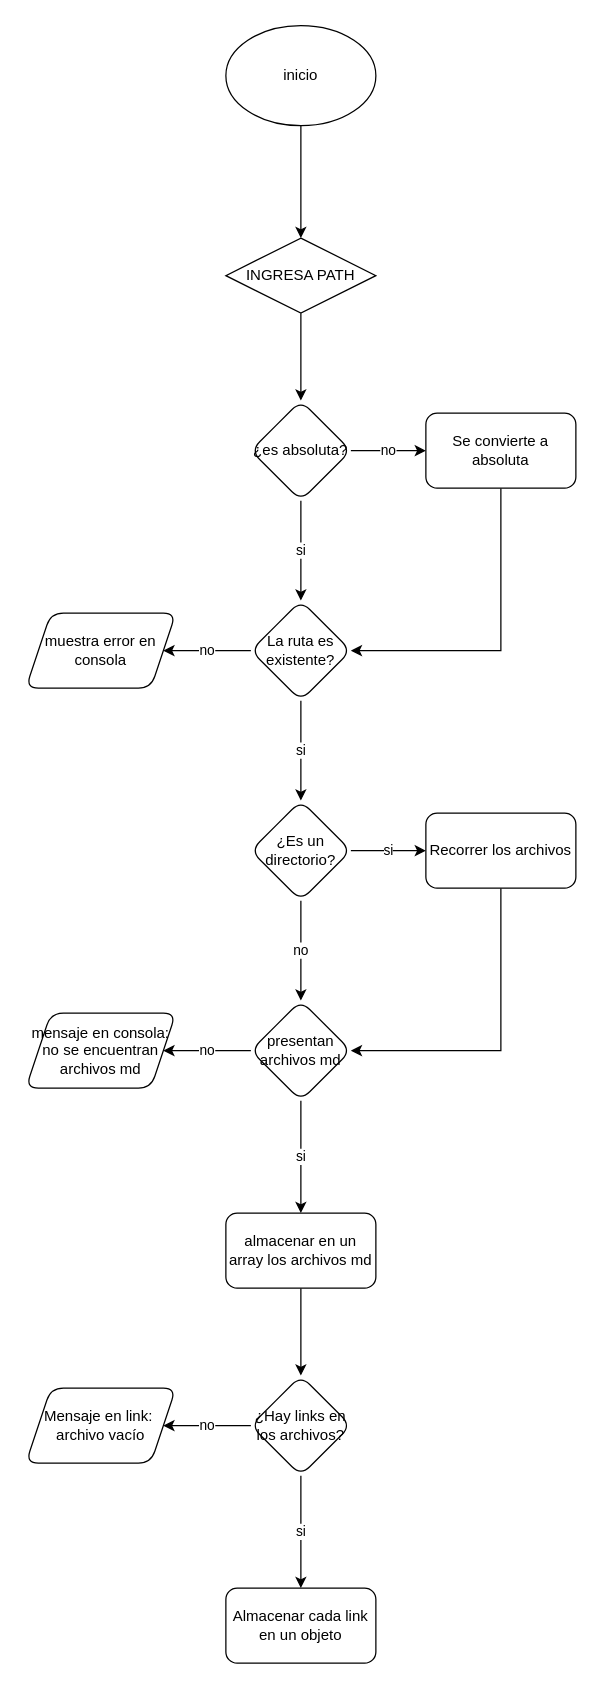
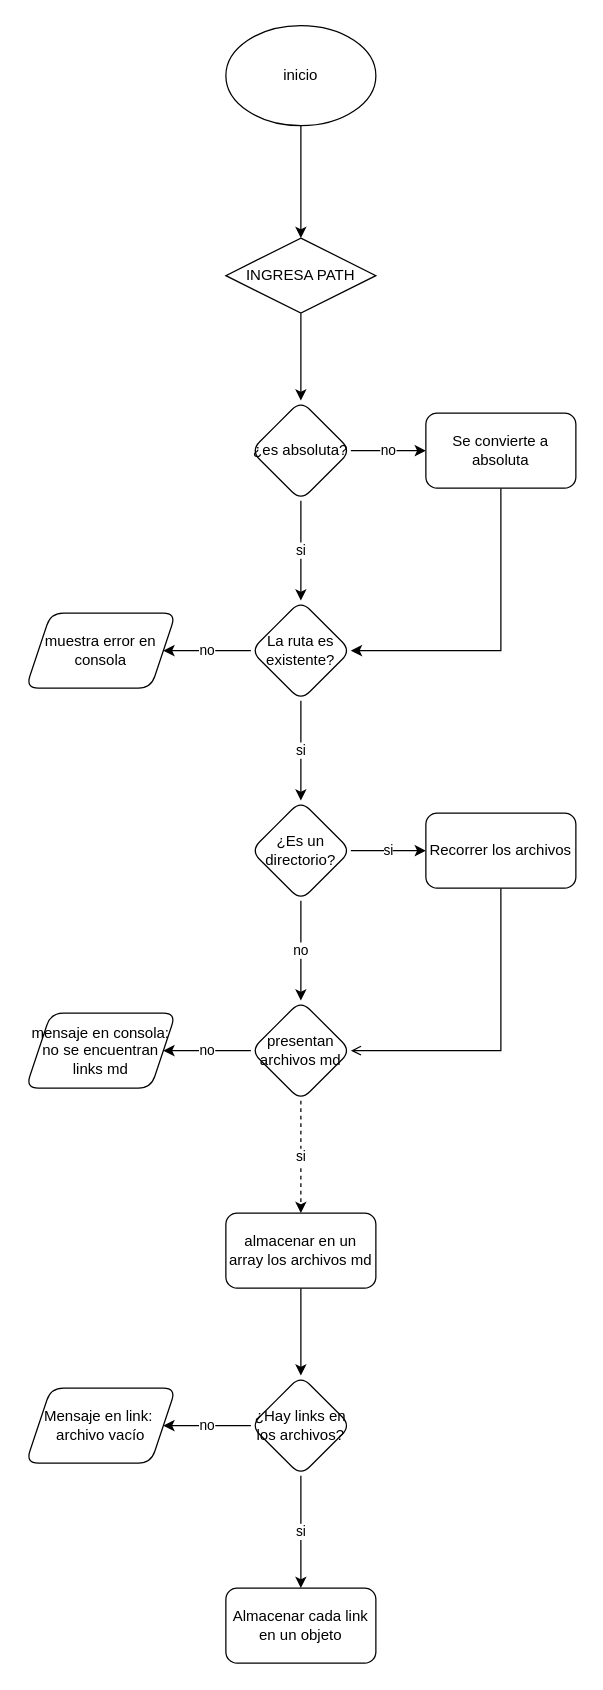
node "mensaje en consola: no se encuentran archivos md": label "mensaje en consola: no se encuentran archivos md" -> "mensaje en consola: no se encuentran links md"
edge "Recorrer los archivos" -> "presentan archivos md": arrowhead classic -> open
edge "presentan archivos md" -> "almacenar en un array los archivos md": style solid -> dashed
